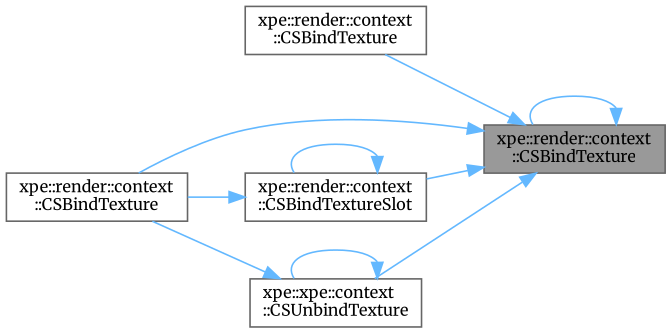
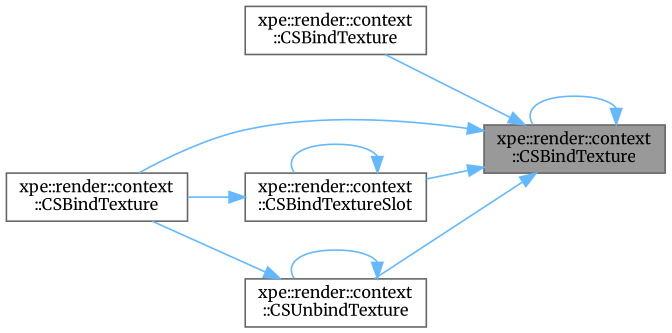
node "xpe::xpe::context ::CSUnbindTexture": label "xpe::xpe::context ::CSUnbindTexture" -> "xpe::render::context ::CSUnbindTexture"
